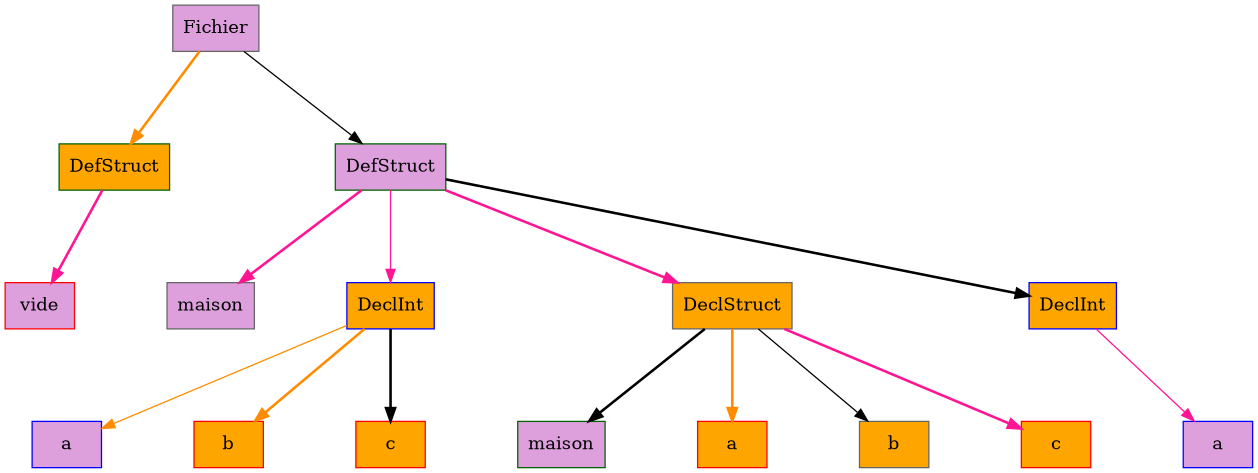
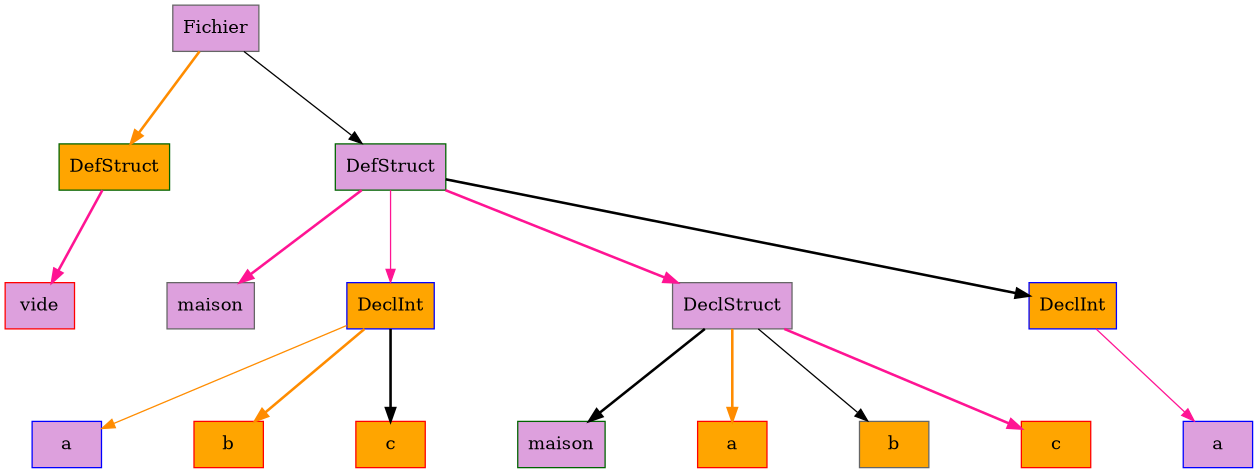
node "DeclStruct": fillcolor orange -> plum
